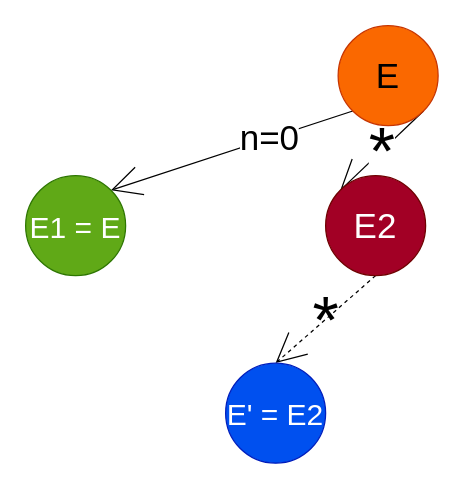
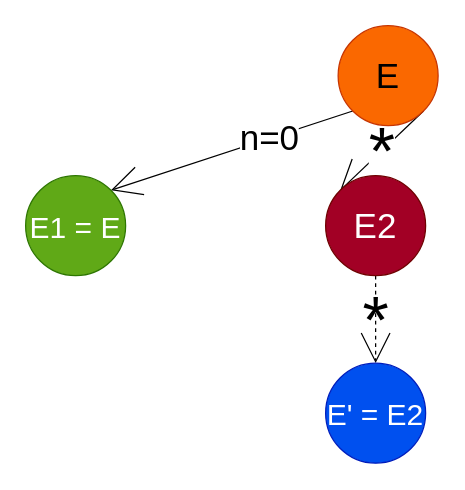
node "E' = E2": moved (276, 413) -> (376, 413)
